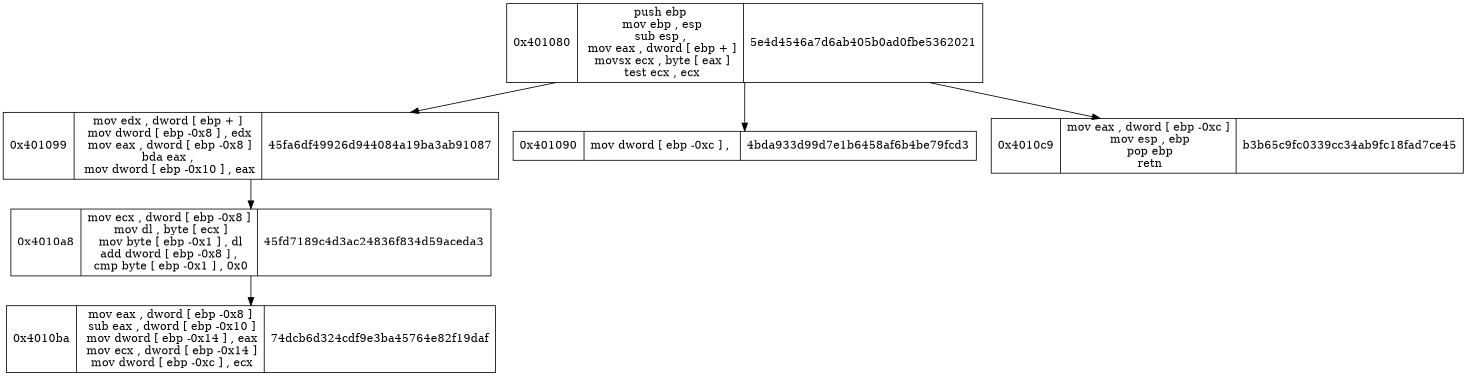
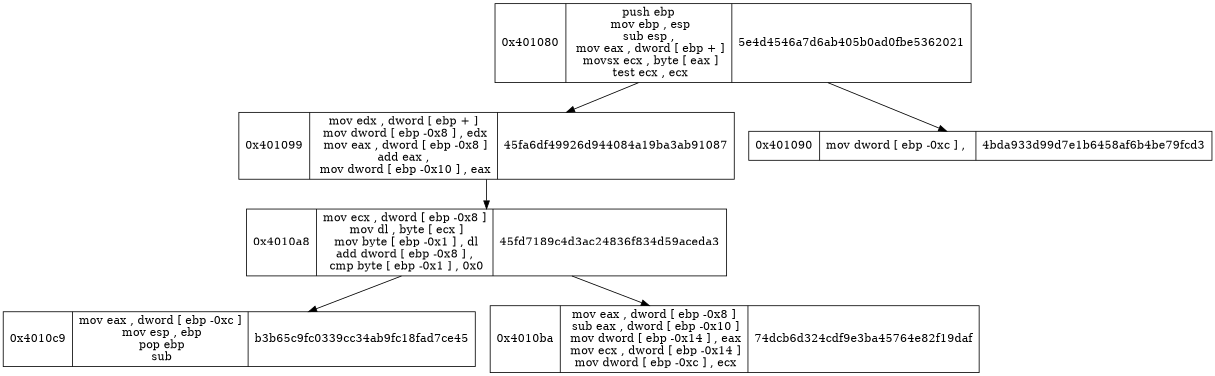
edge "0x401080" -> "0x4010c9": now "0x4010a8" -> "0x4010c9"
node "0x401099": text "bda eax ," -> "add eax ,"
node "0x4010c9": text "retn" -> "sub"
